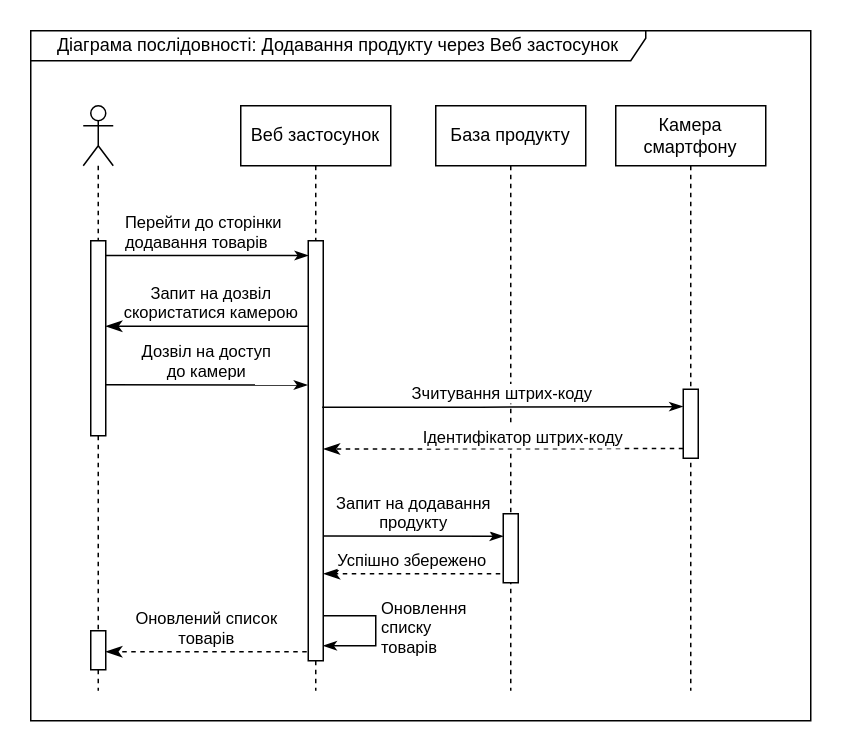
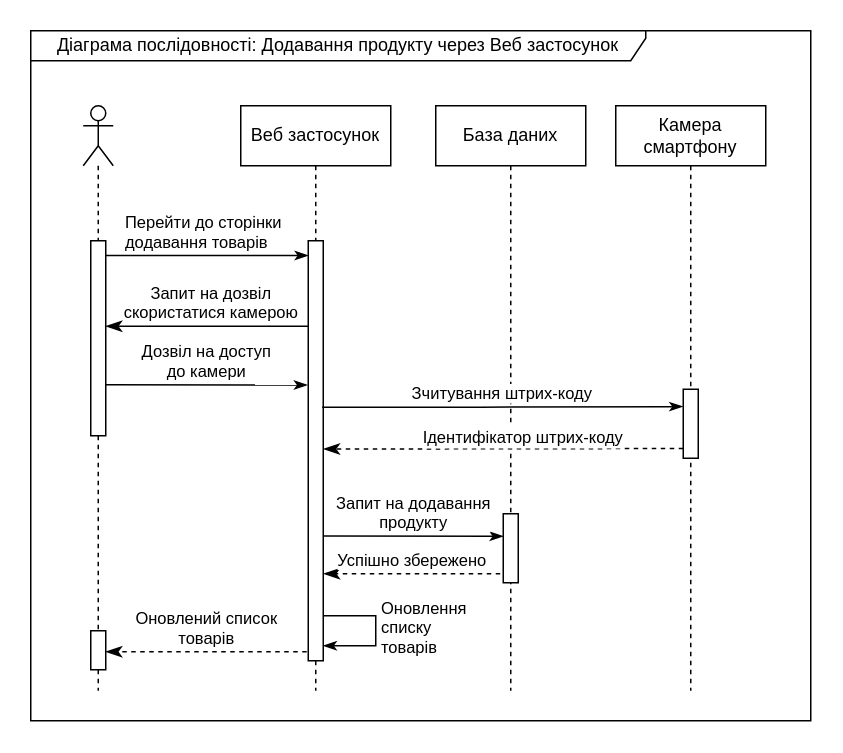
node "База продукту": label "База продукту" -> "База даних"
